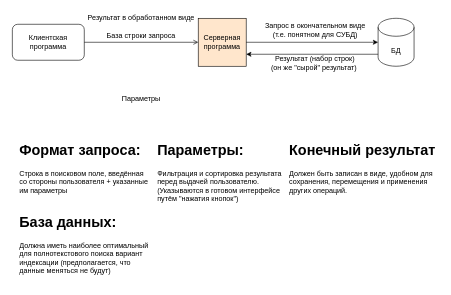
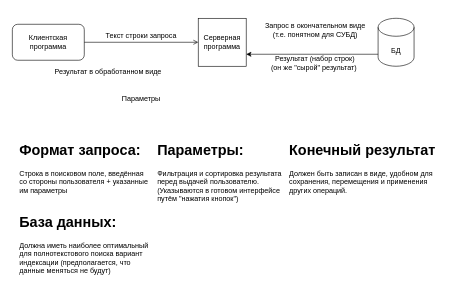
node "Результат в обработанном виде": moved (141, 18) -> (108, 72)
node "База строки запроса": label "База строки запроса" -> "Текст строки запроса"
node "Серверная программа": fillcolor #ffe6cc -> #ffffff
edge "Серверная программа" -> "БД": removed
